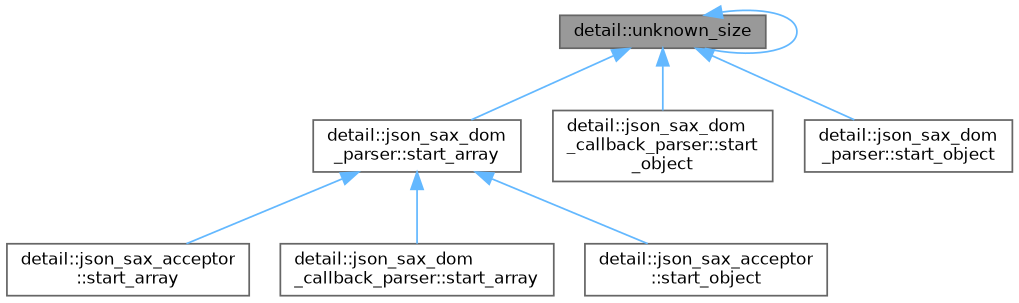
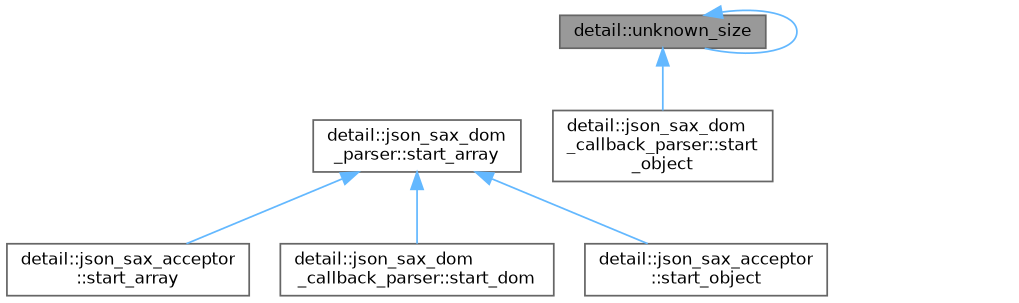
edge "detail::json_sax_dom _parser::start_array" -> "detail::unknown_size": removed
node "detail::json_sax_dom _parser::start_object": removed
node "detail::json_sax_dom _callback_parser::start_array": label "detail::json_sax_dom _callback_parser::start_array" -> "detail::json_sax_dom _callback_parser::start_dom"
